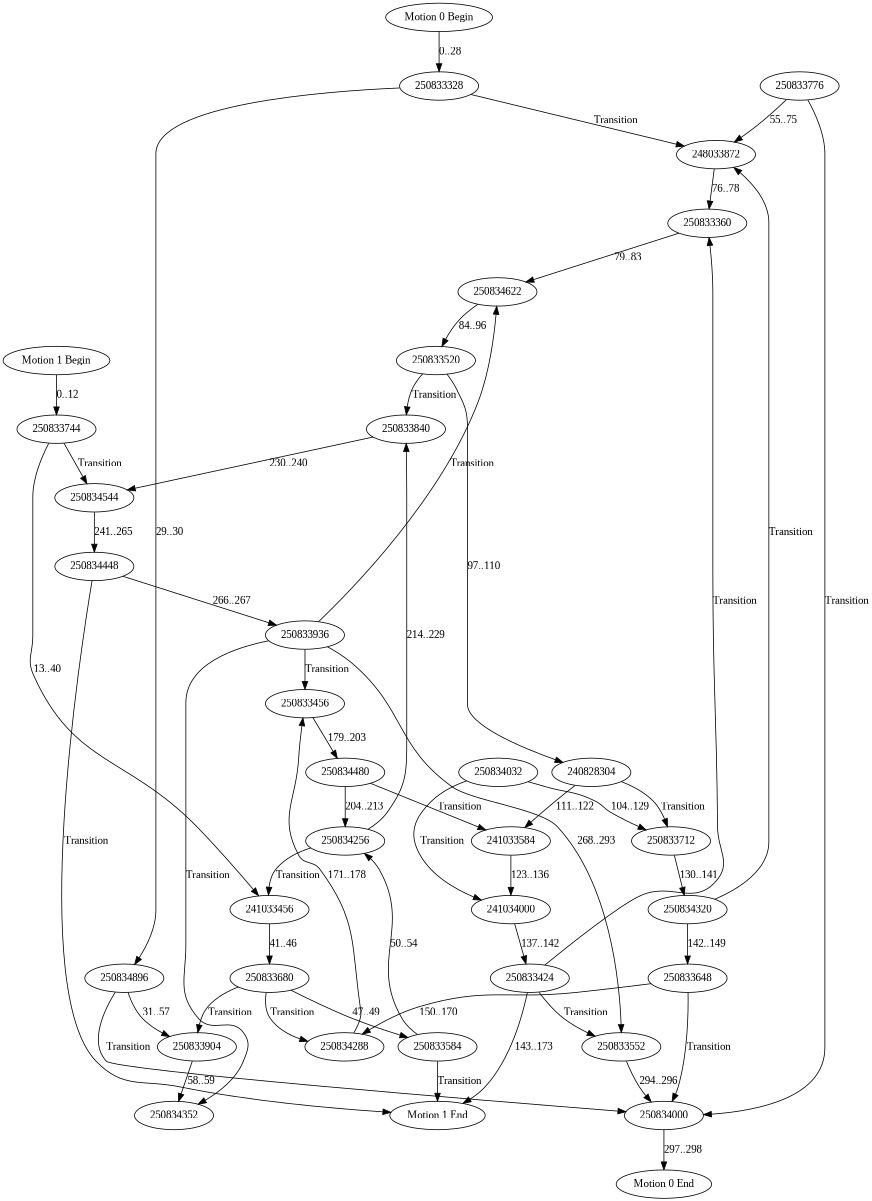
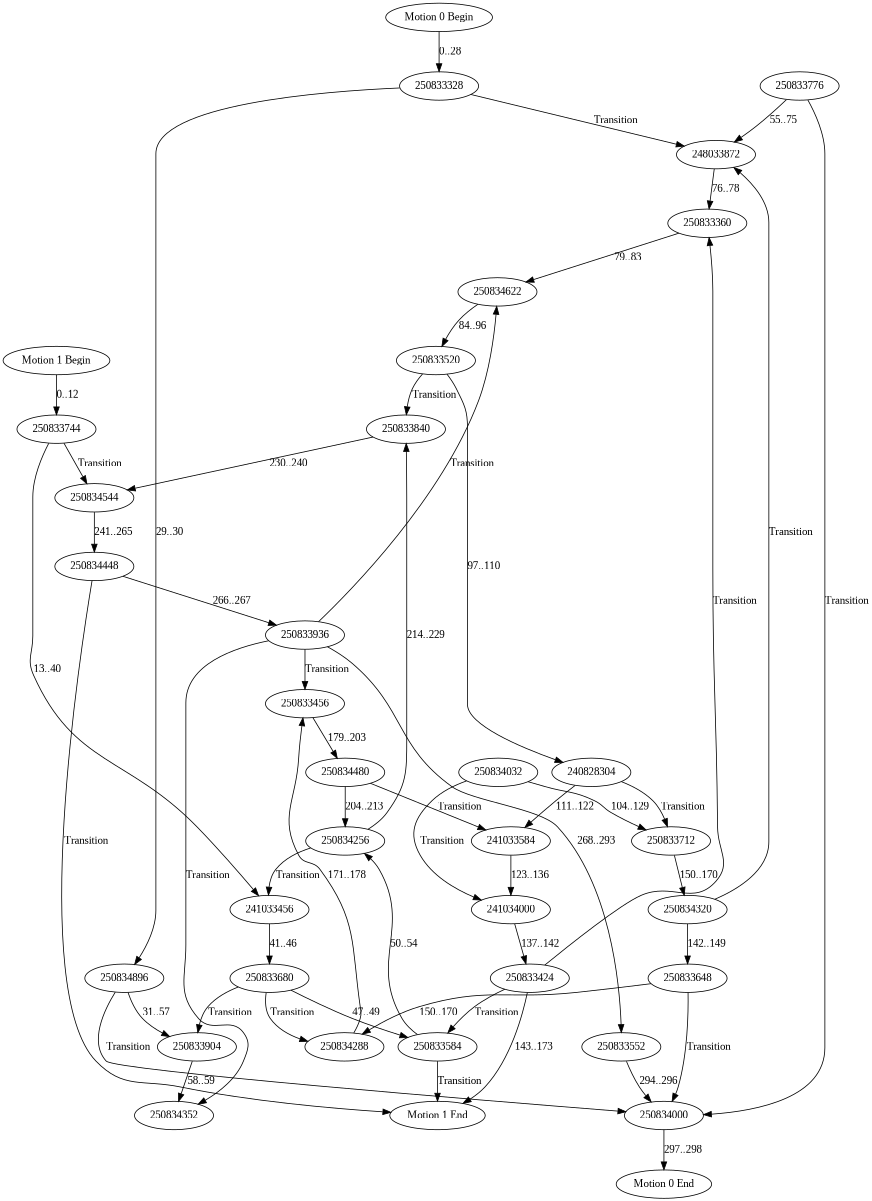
edge "250833712" -> "250834320": label "130..141" -> "150..170"
edge "250833424" -> "250833552": now "250833424" -> "250833584"
